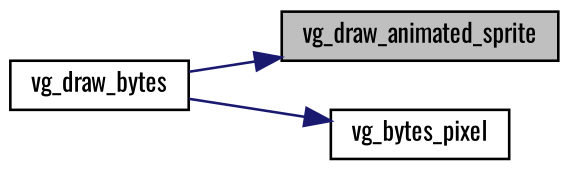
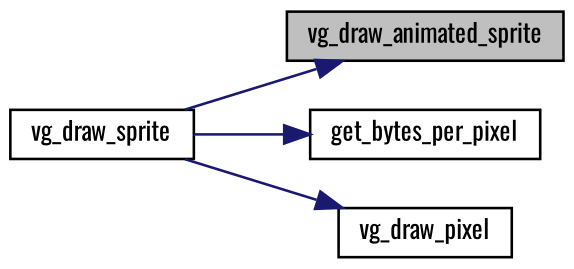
node "vg_draw_bytes": label "vg_draw_bytes" -> "vg_draw_sprite"
node "vg_bytes_pixel": label "vg_bytes_pixel" -> "vg_draw_pixel"
node "get_bytes_per_pixel": added
